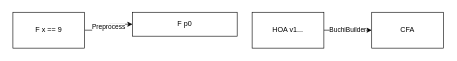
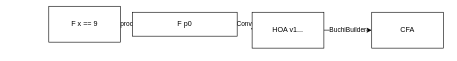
edge "F p0" -> "HOA v1...": added, label "Convert"
node "F x == 9": moved (48, 30) -> (84, 24)
